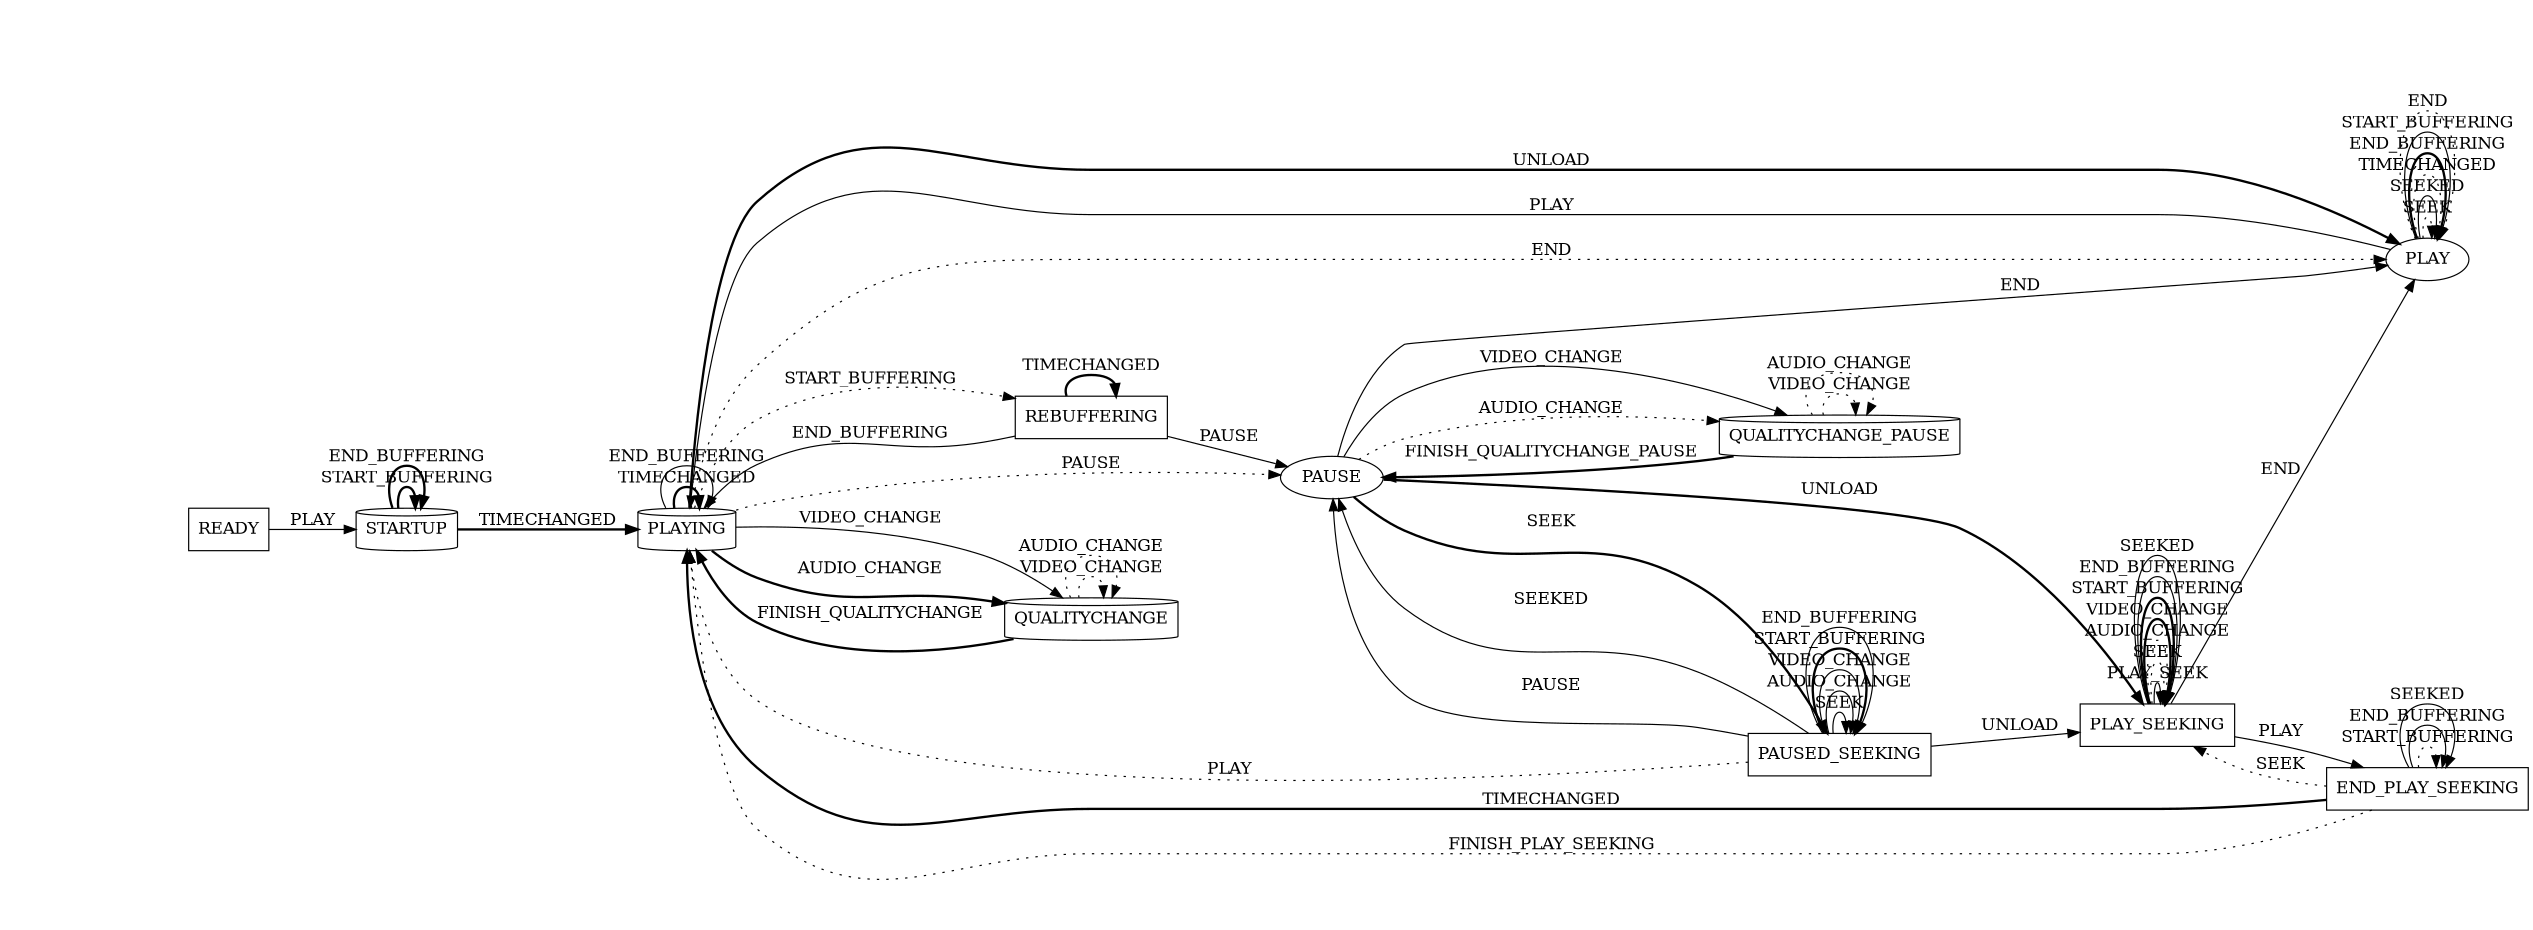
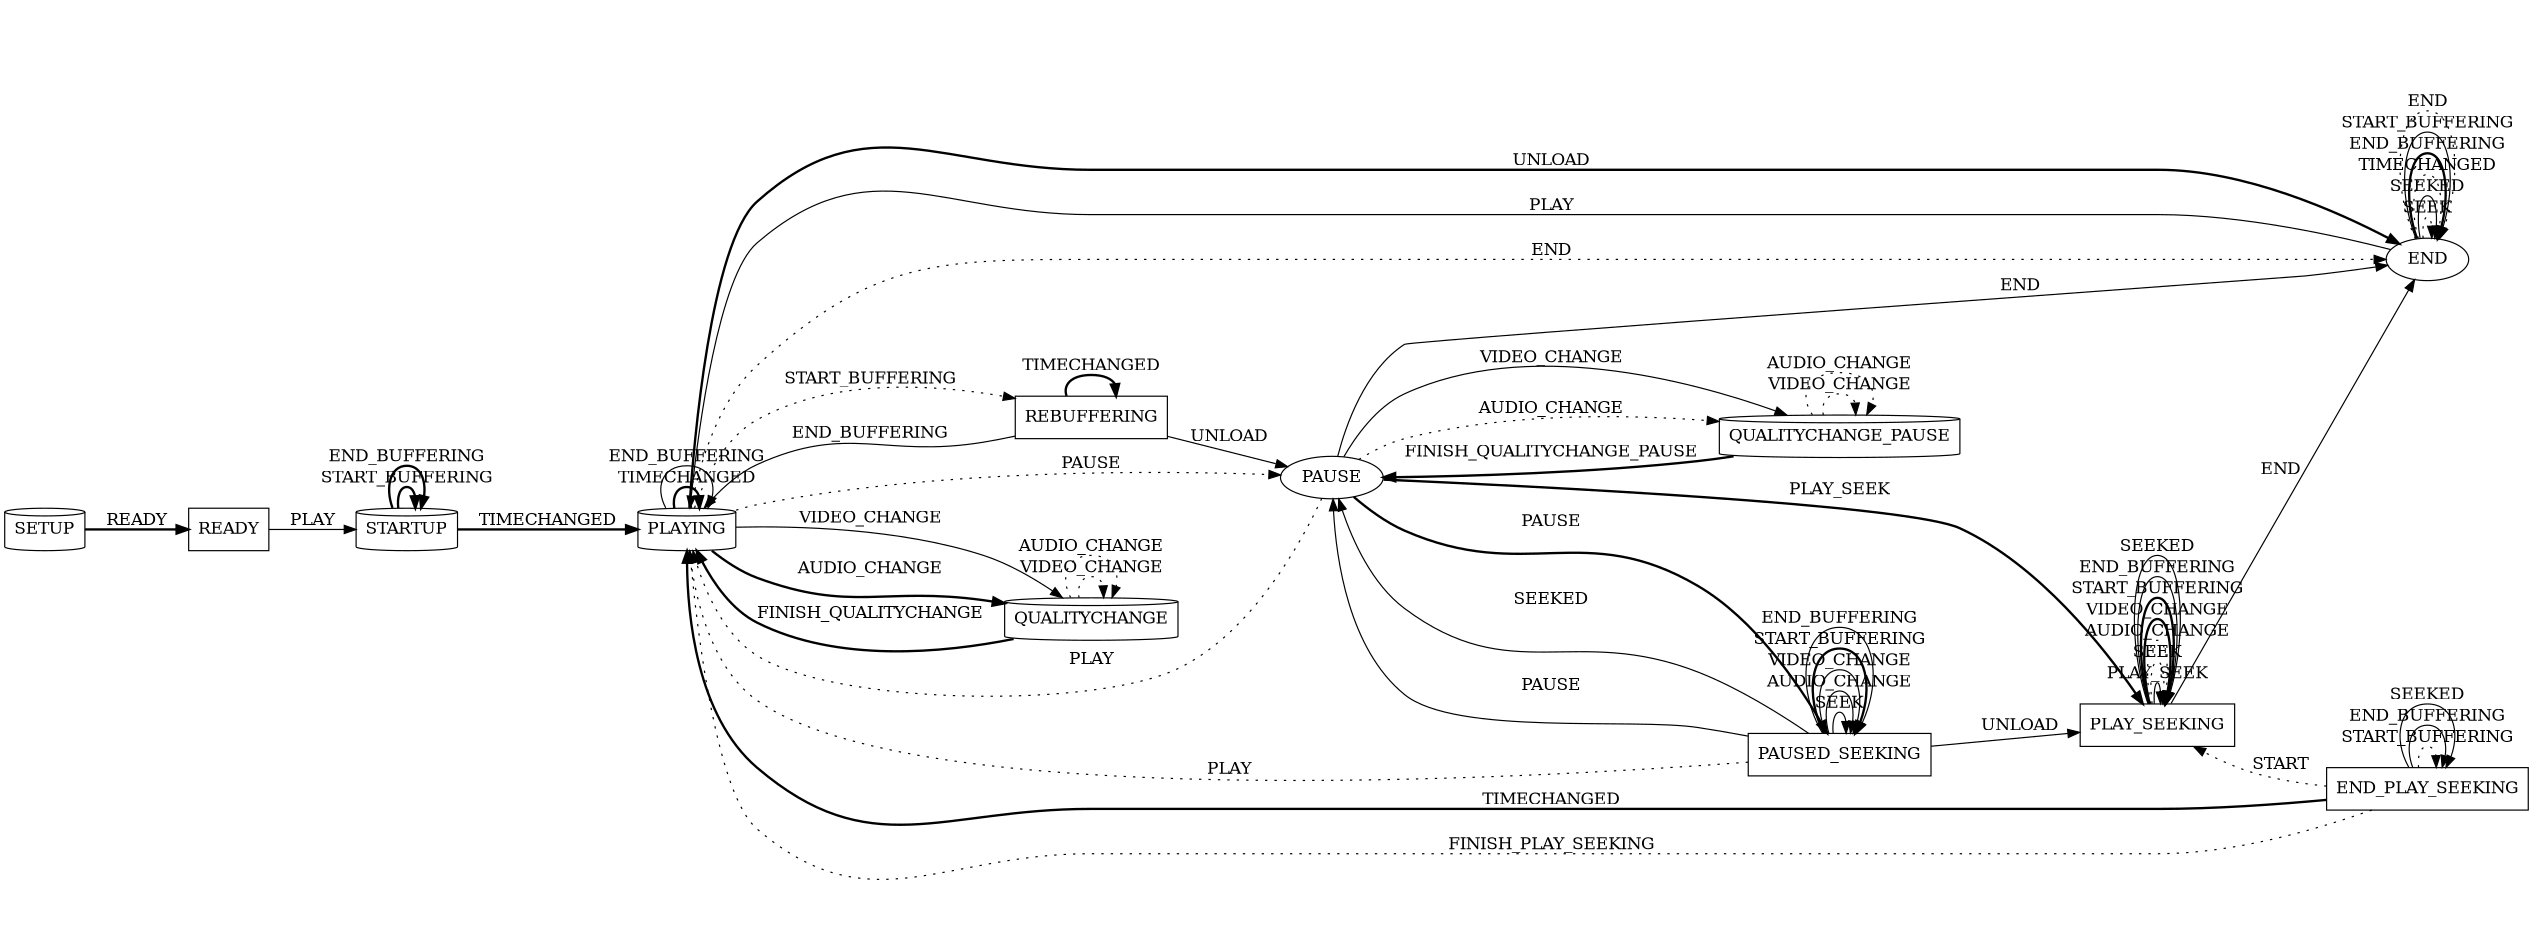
node "PLAY": label "PLAY" -> "END"
edge "REBUFFERING" -> "PAUSE": label "PAUSE" -> "UNLOAD"
edge "PAUSE" -> "PLAY_SEEKING": label "UNLOAD" -> "PLAY_SEEK"
edge "PAUSE" -> "PAUSED_SEEKING": label "SEEK" -> "PAUSE"
node "SETUP": added
edge "PAUSE" -> "PLAYING": added, label "PLAY"
edge "PLAY_SEEKING" -> "END_PLAY_SEEKING": removed, label "PLAY"
edge "END_PLAY_SEEKING" -> "PLAY_SEEKING": label "SEEK" -> "START"
